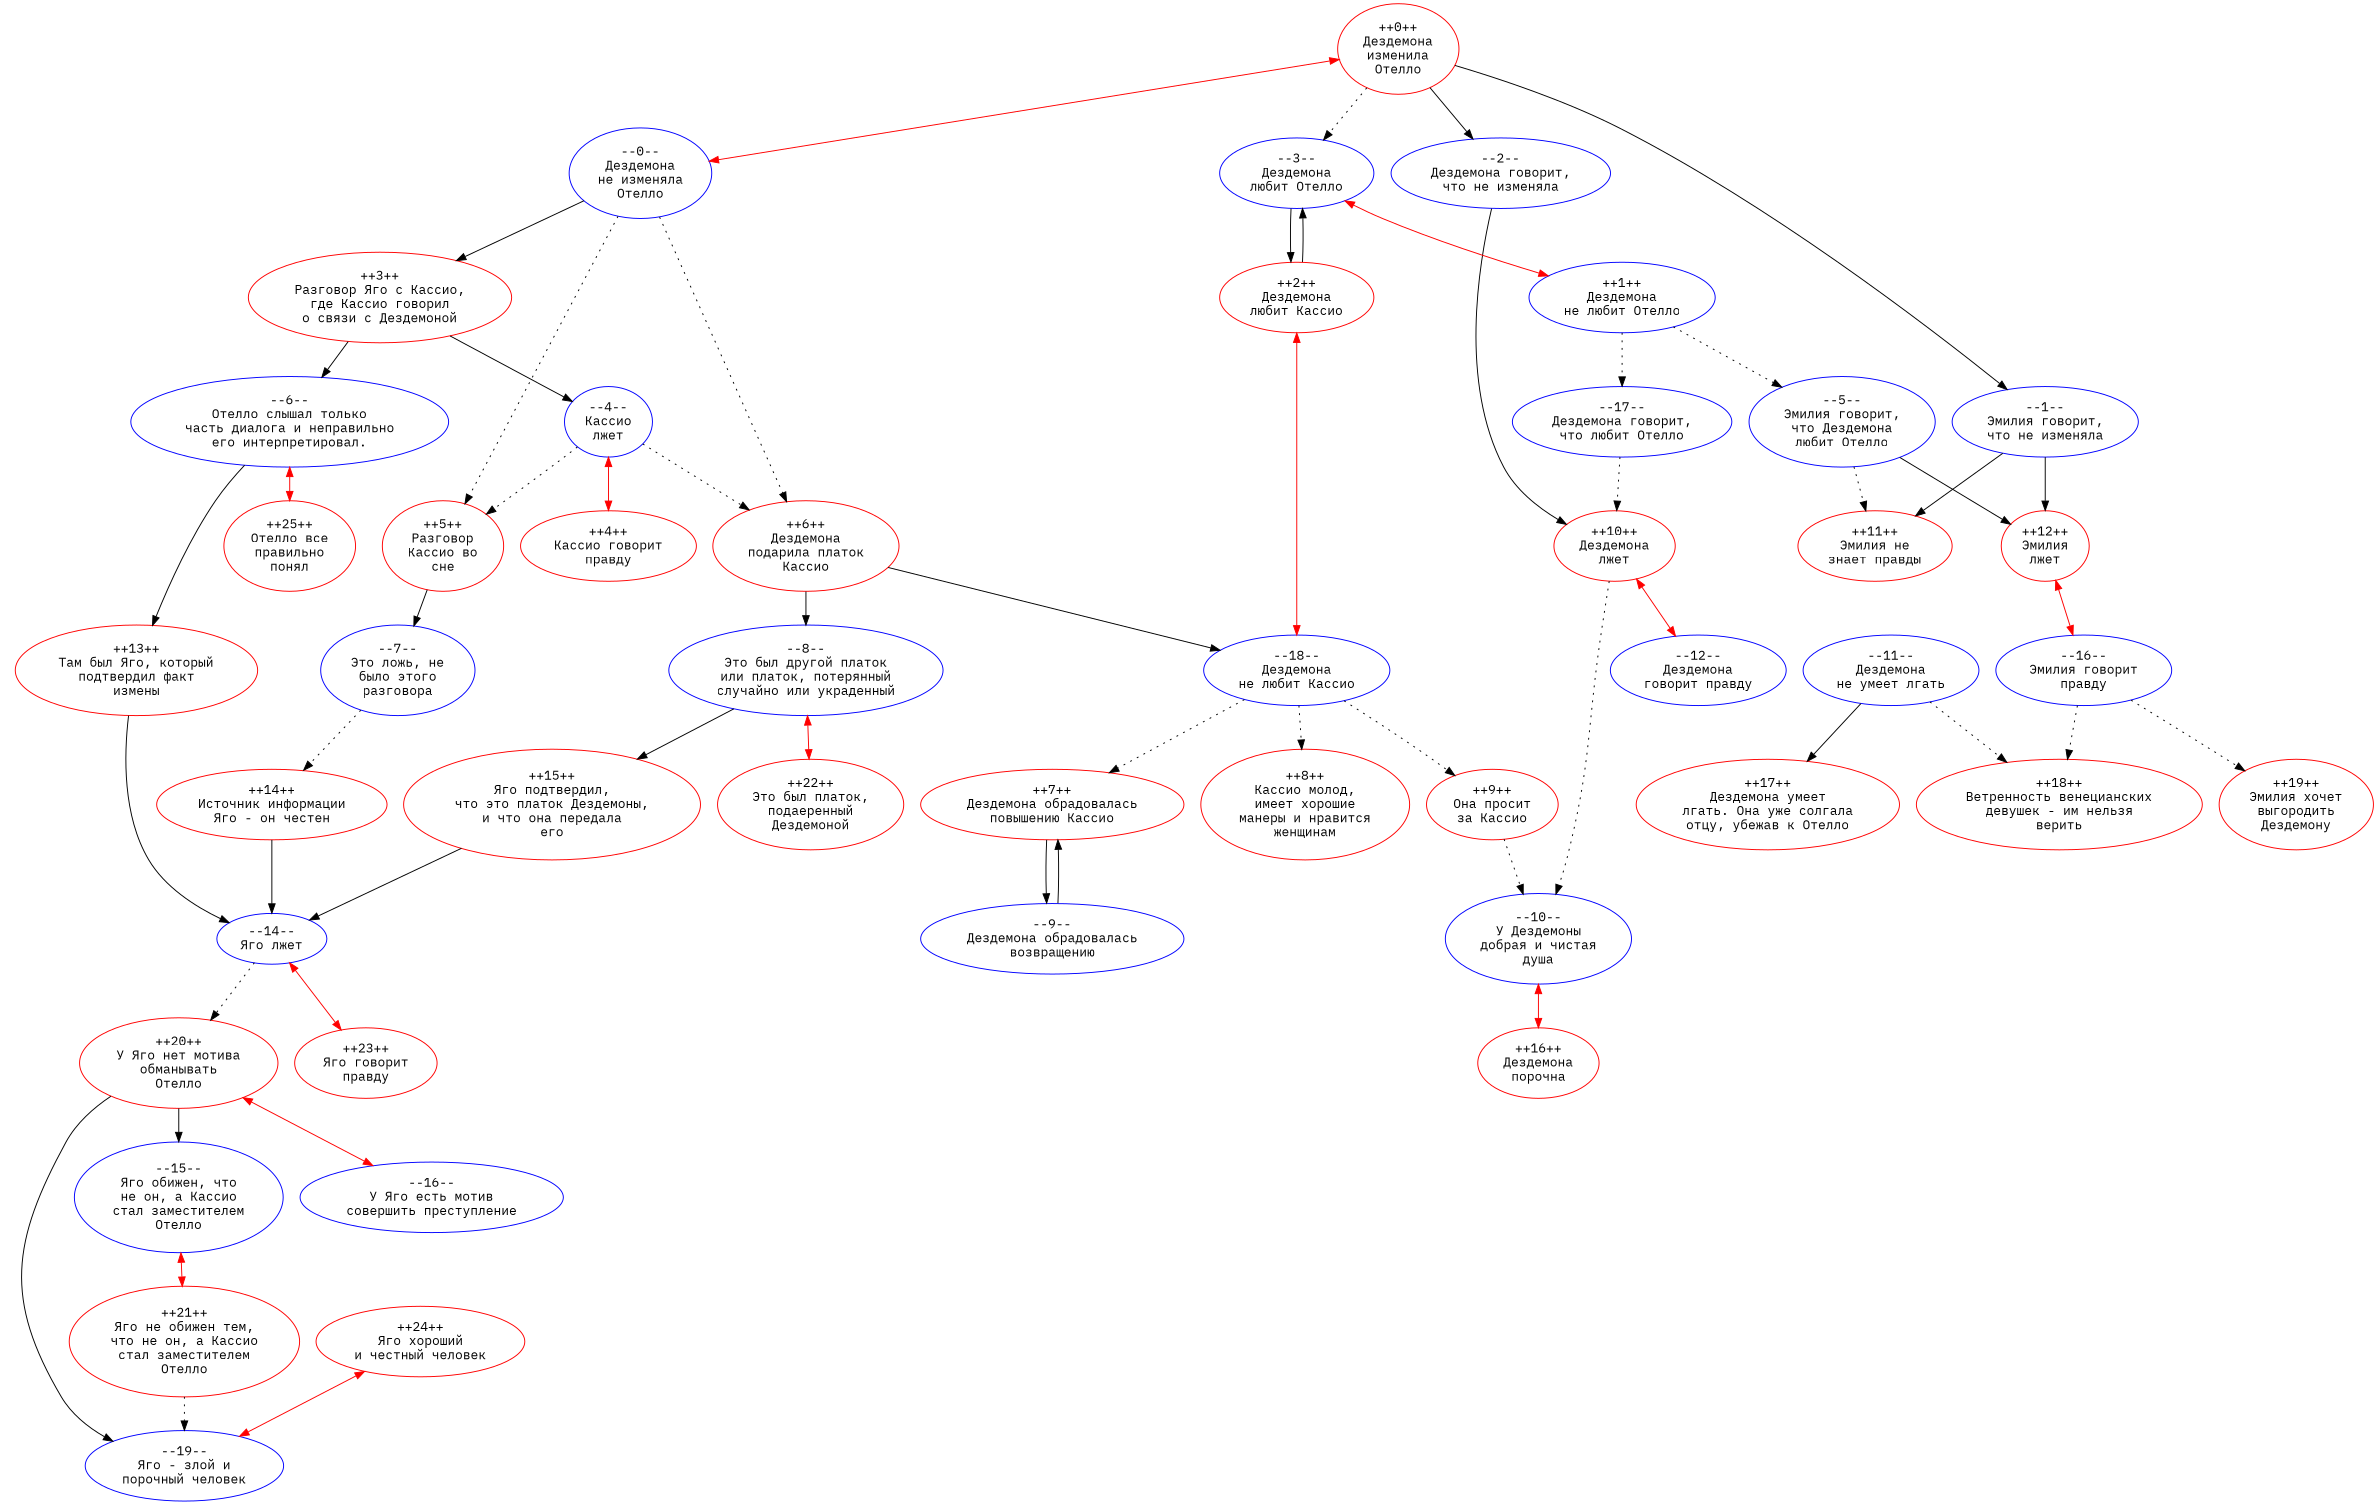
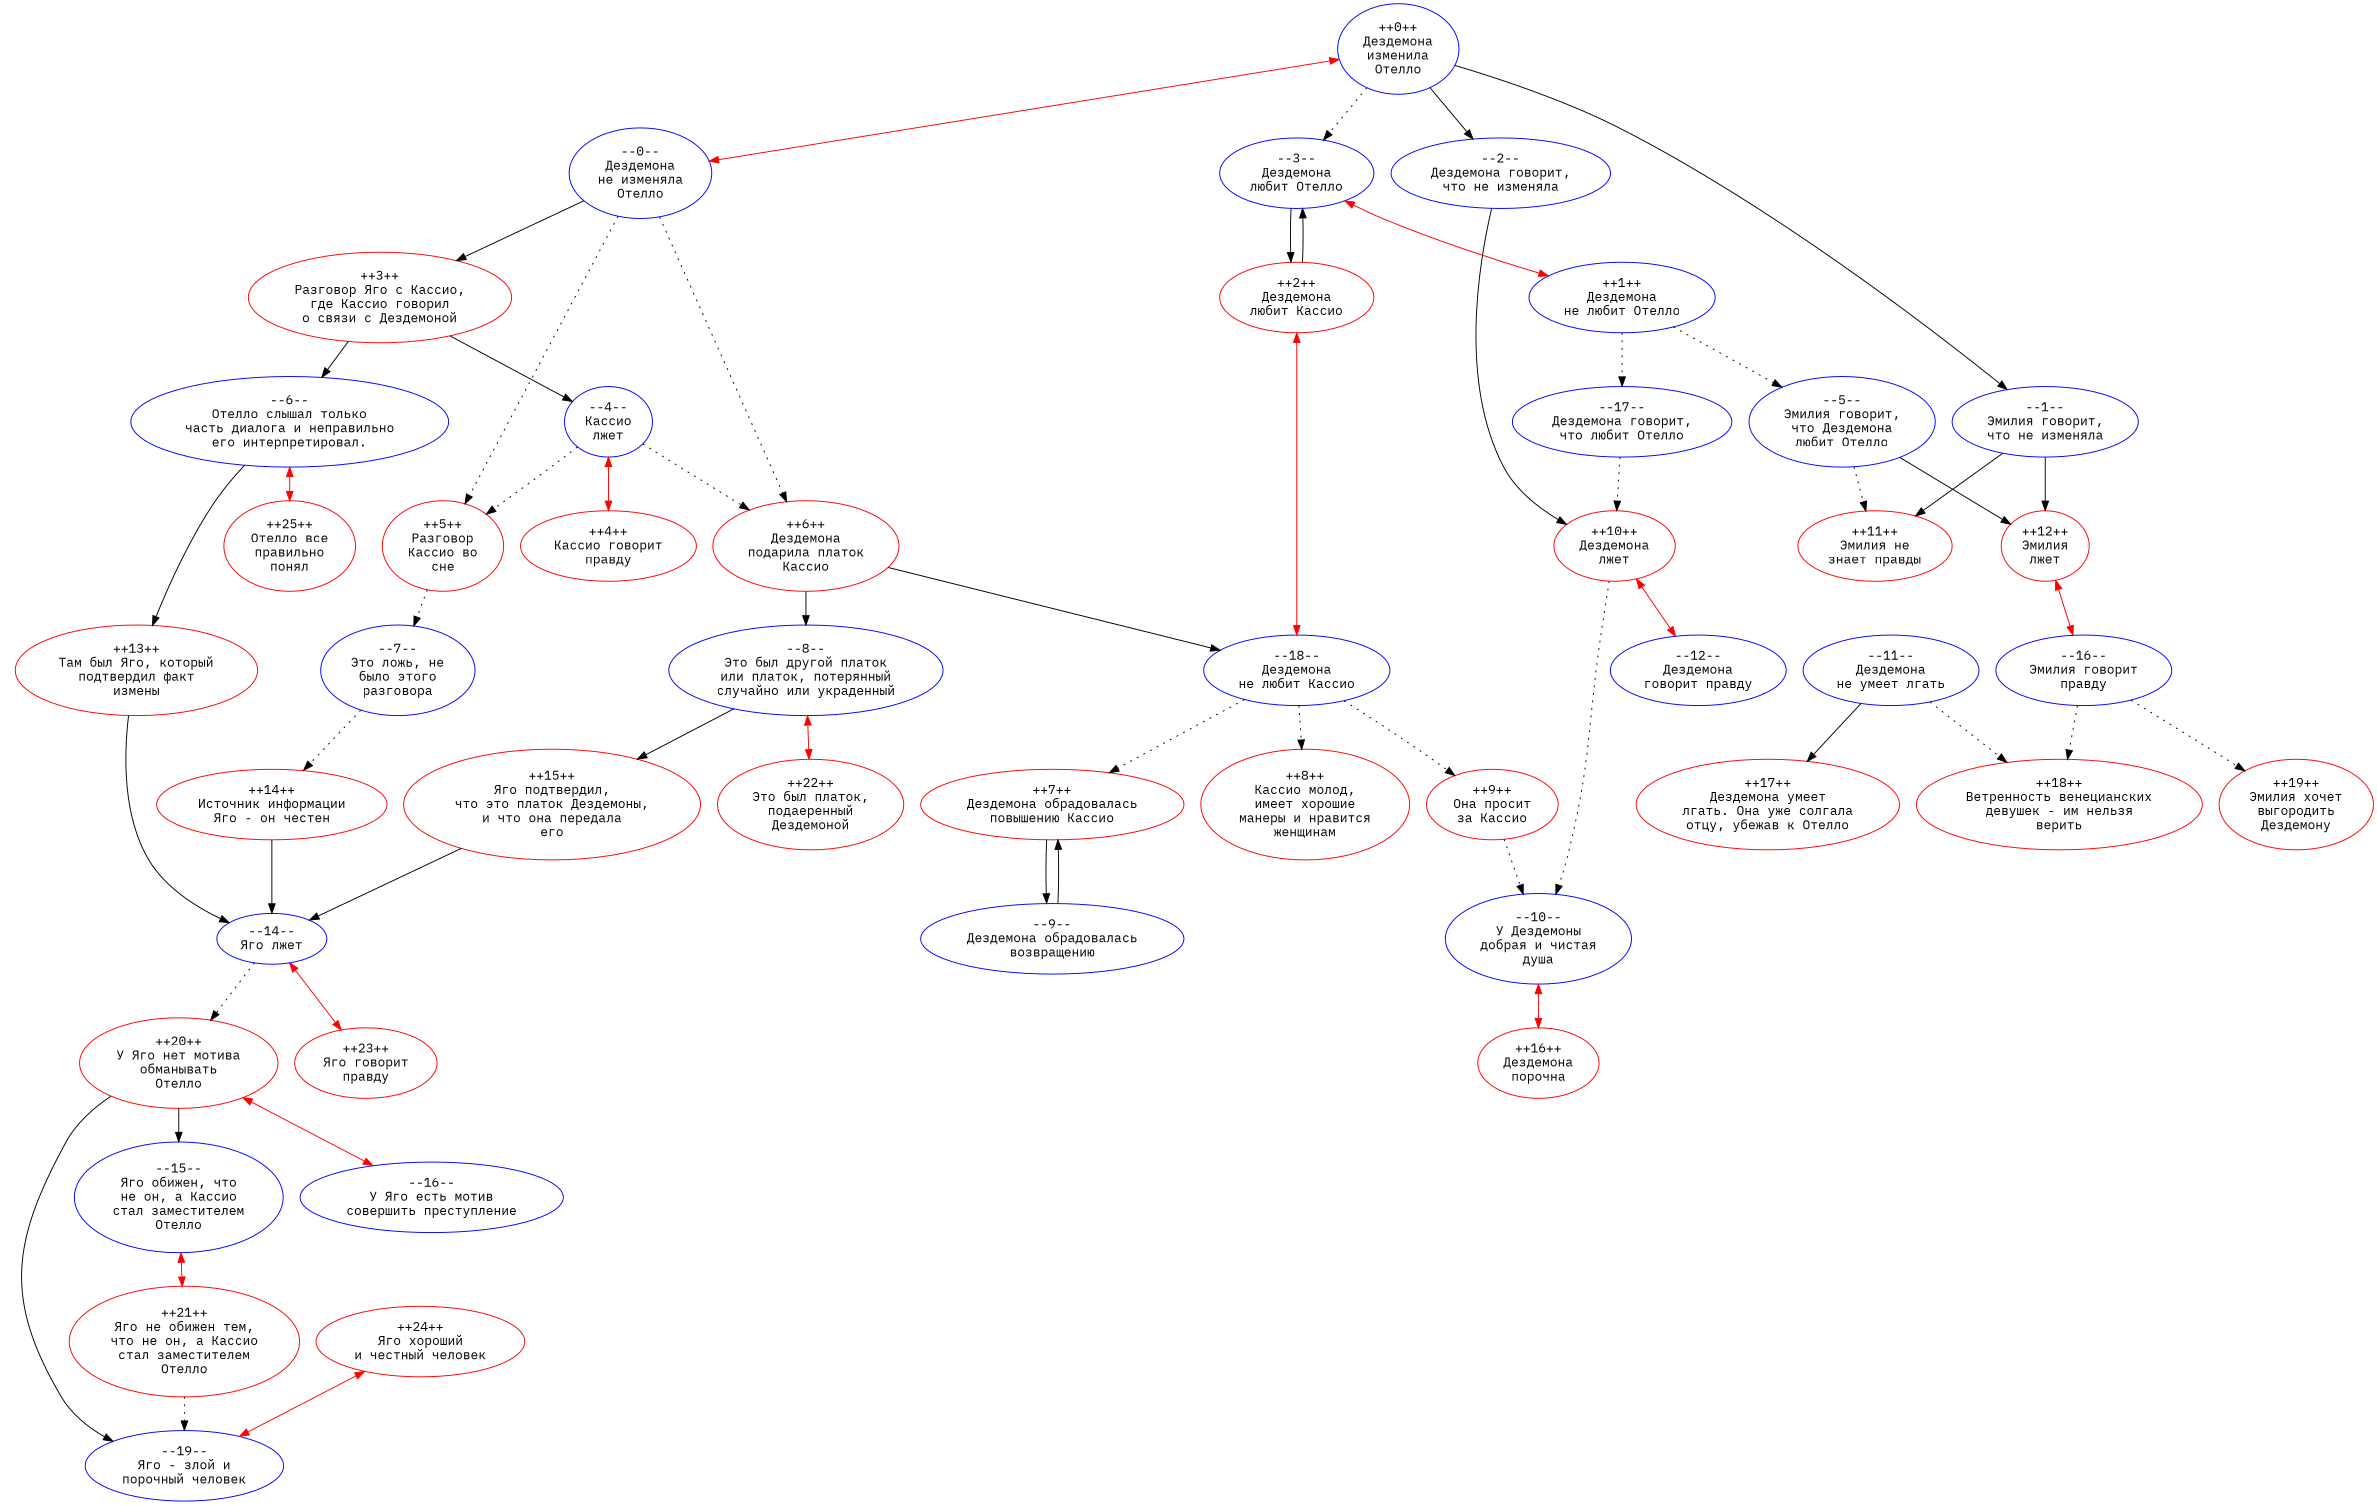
node "++0++ Дездемона изменила Отелло": color red -> blue
edge "++5++ Разговор Кассио во сне" -> "--7-- Это ложь, не было этого разговора": style solid -> dotted
